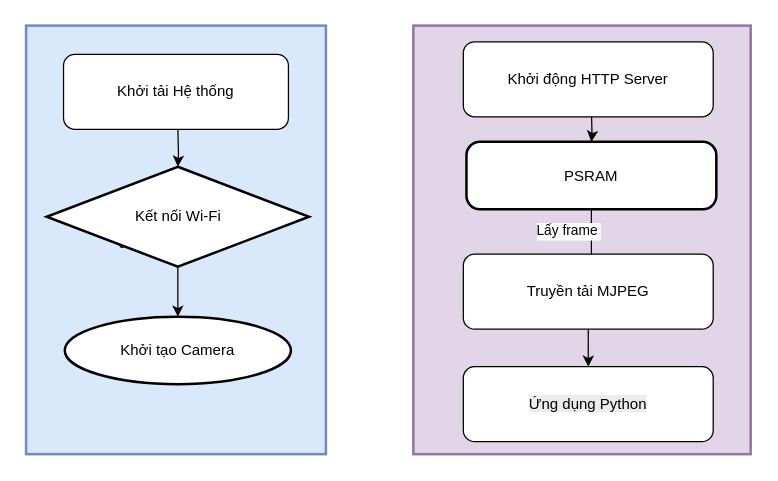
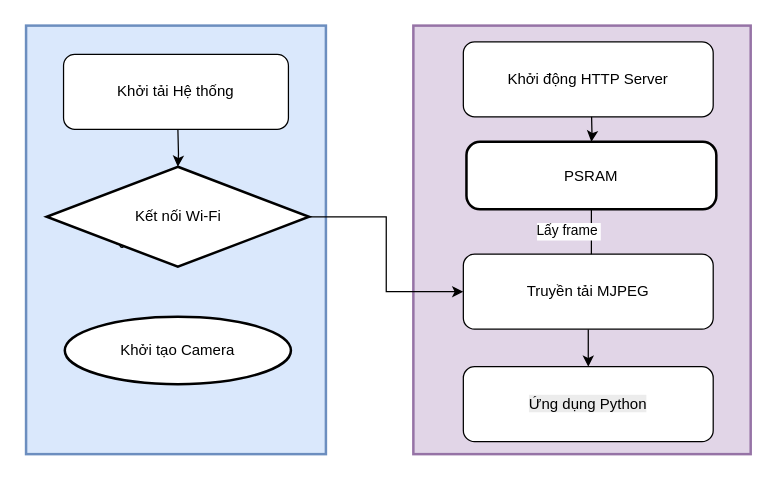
edge "Kết nối Wi-Fi" -> "Khởi tạo Camera": now "Kết nối Wi-Fi" -> "Truyền tải MJPEG"
